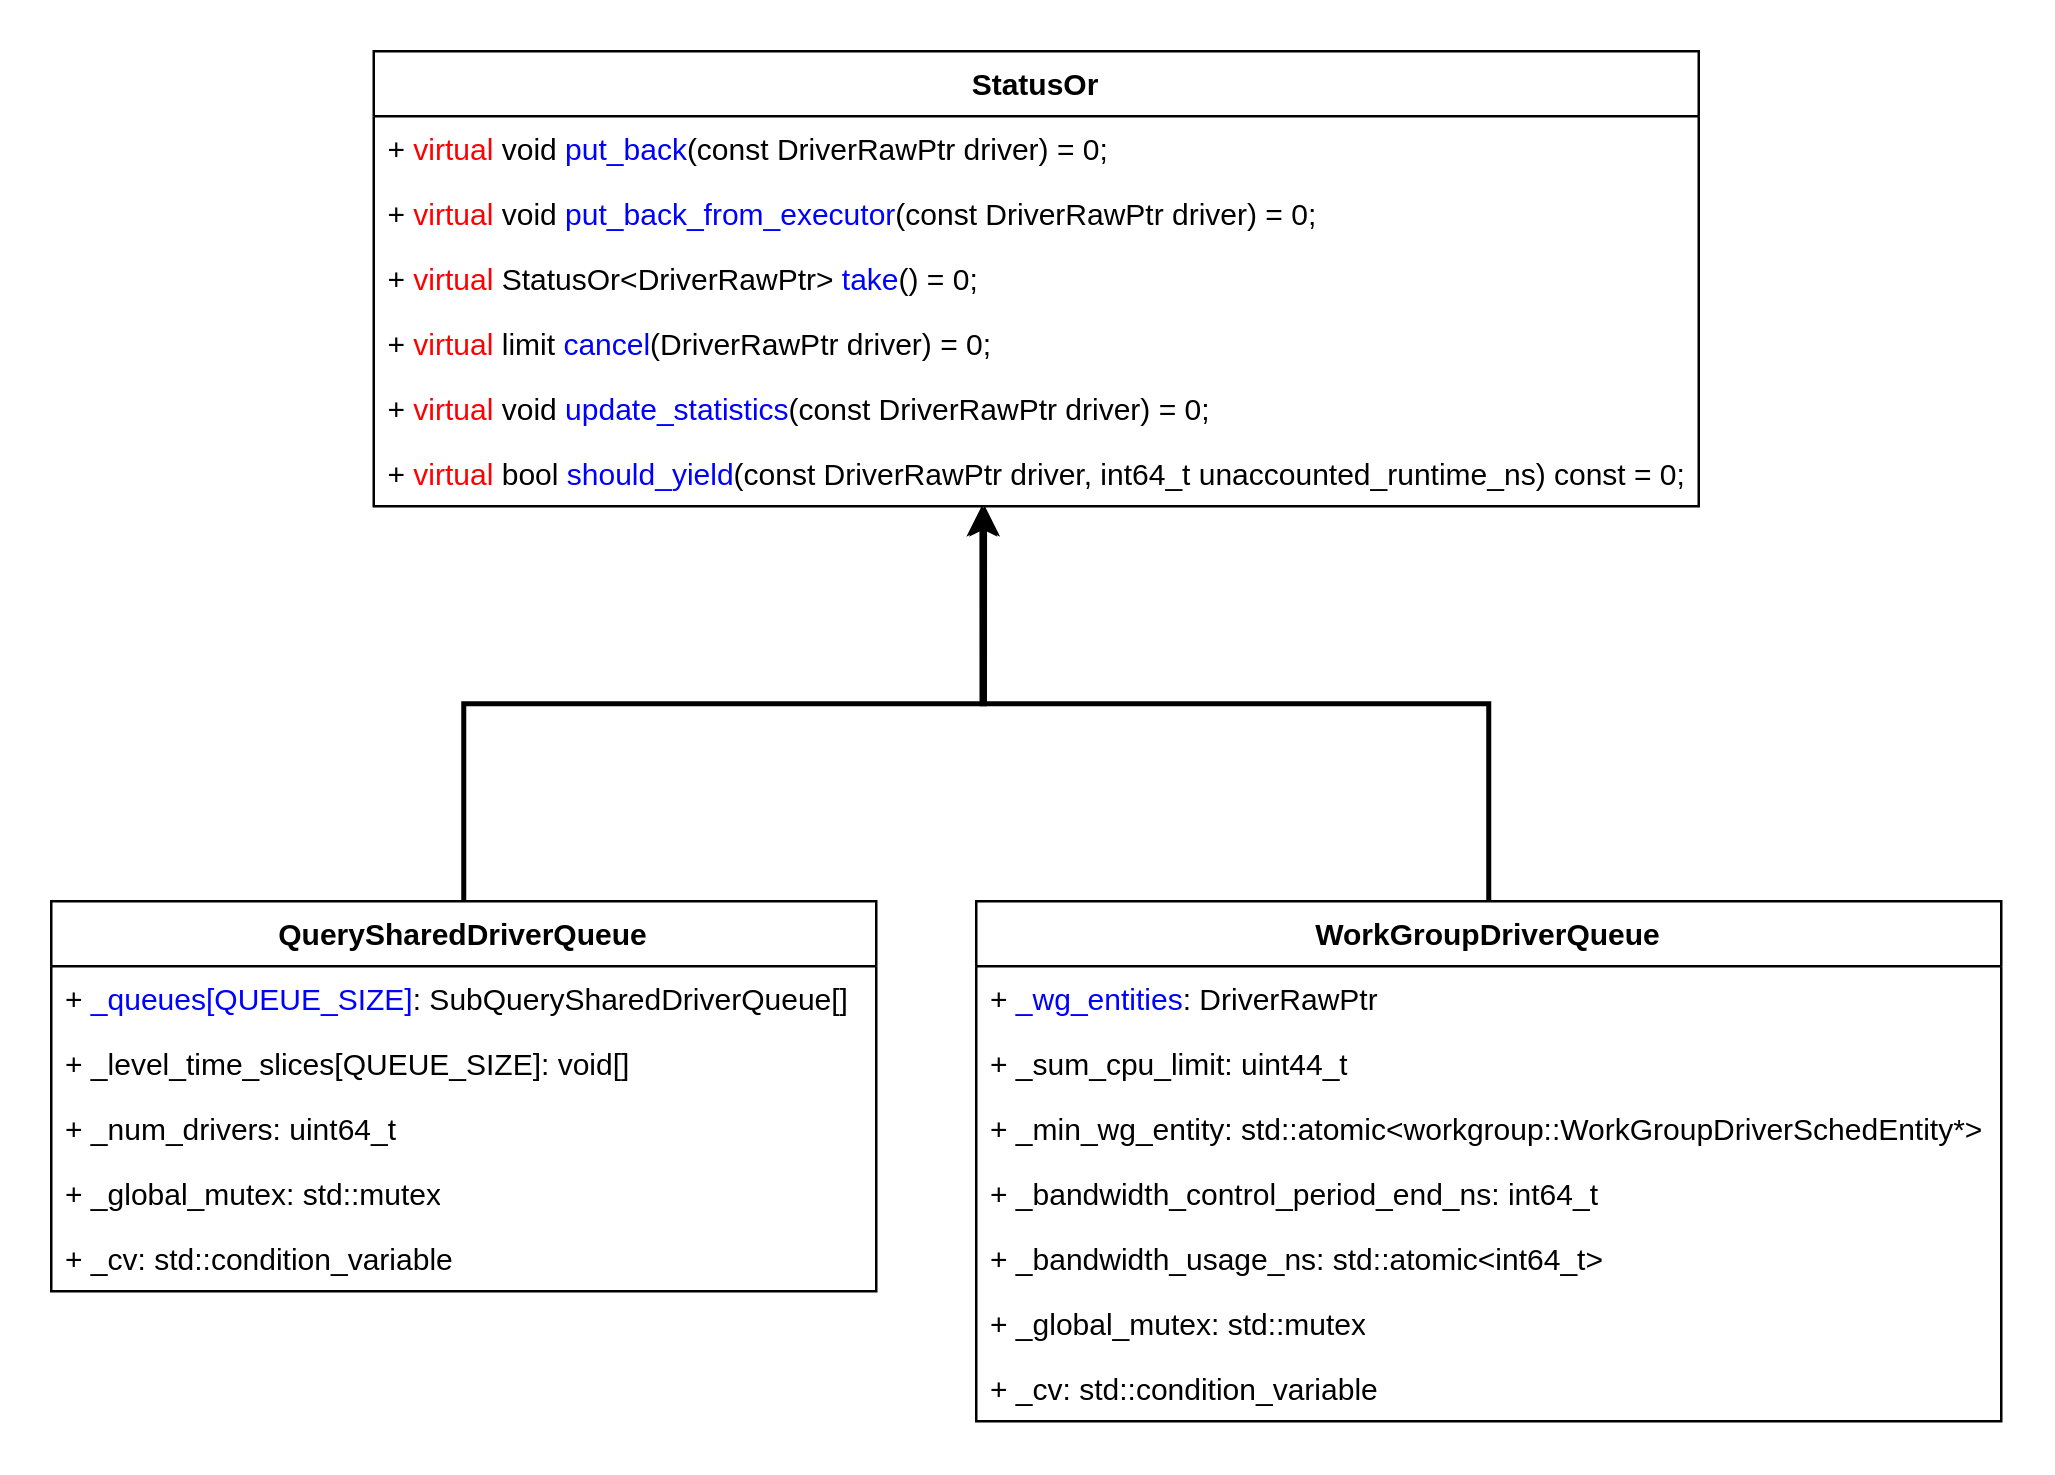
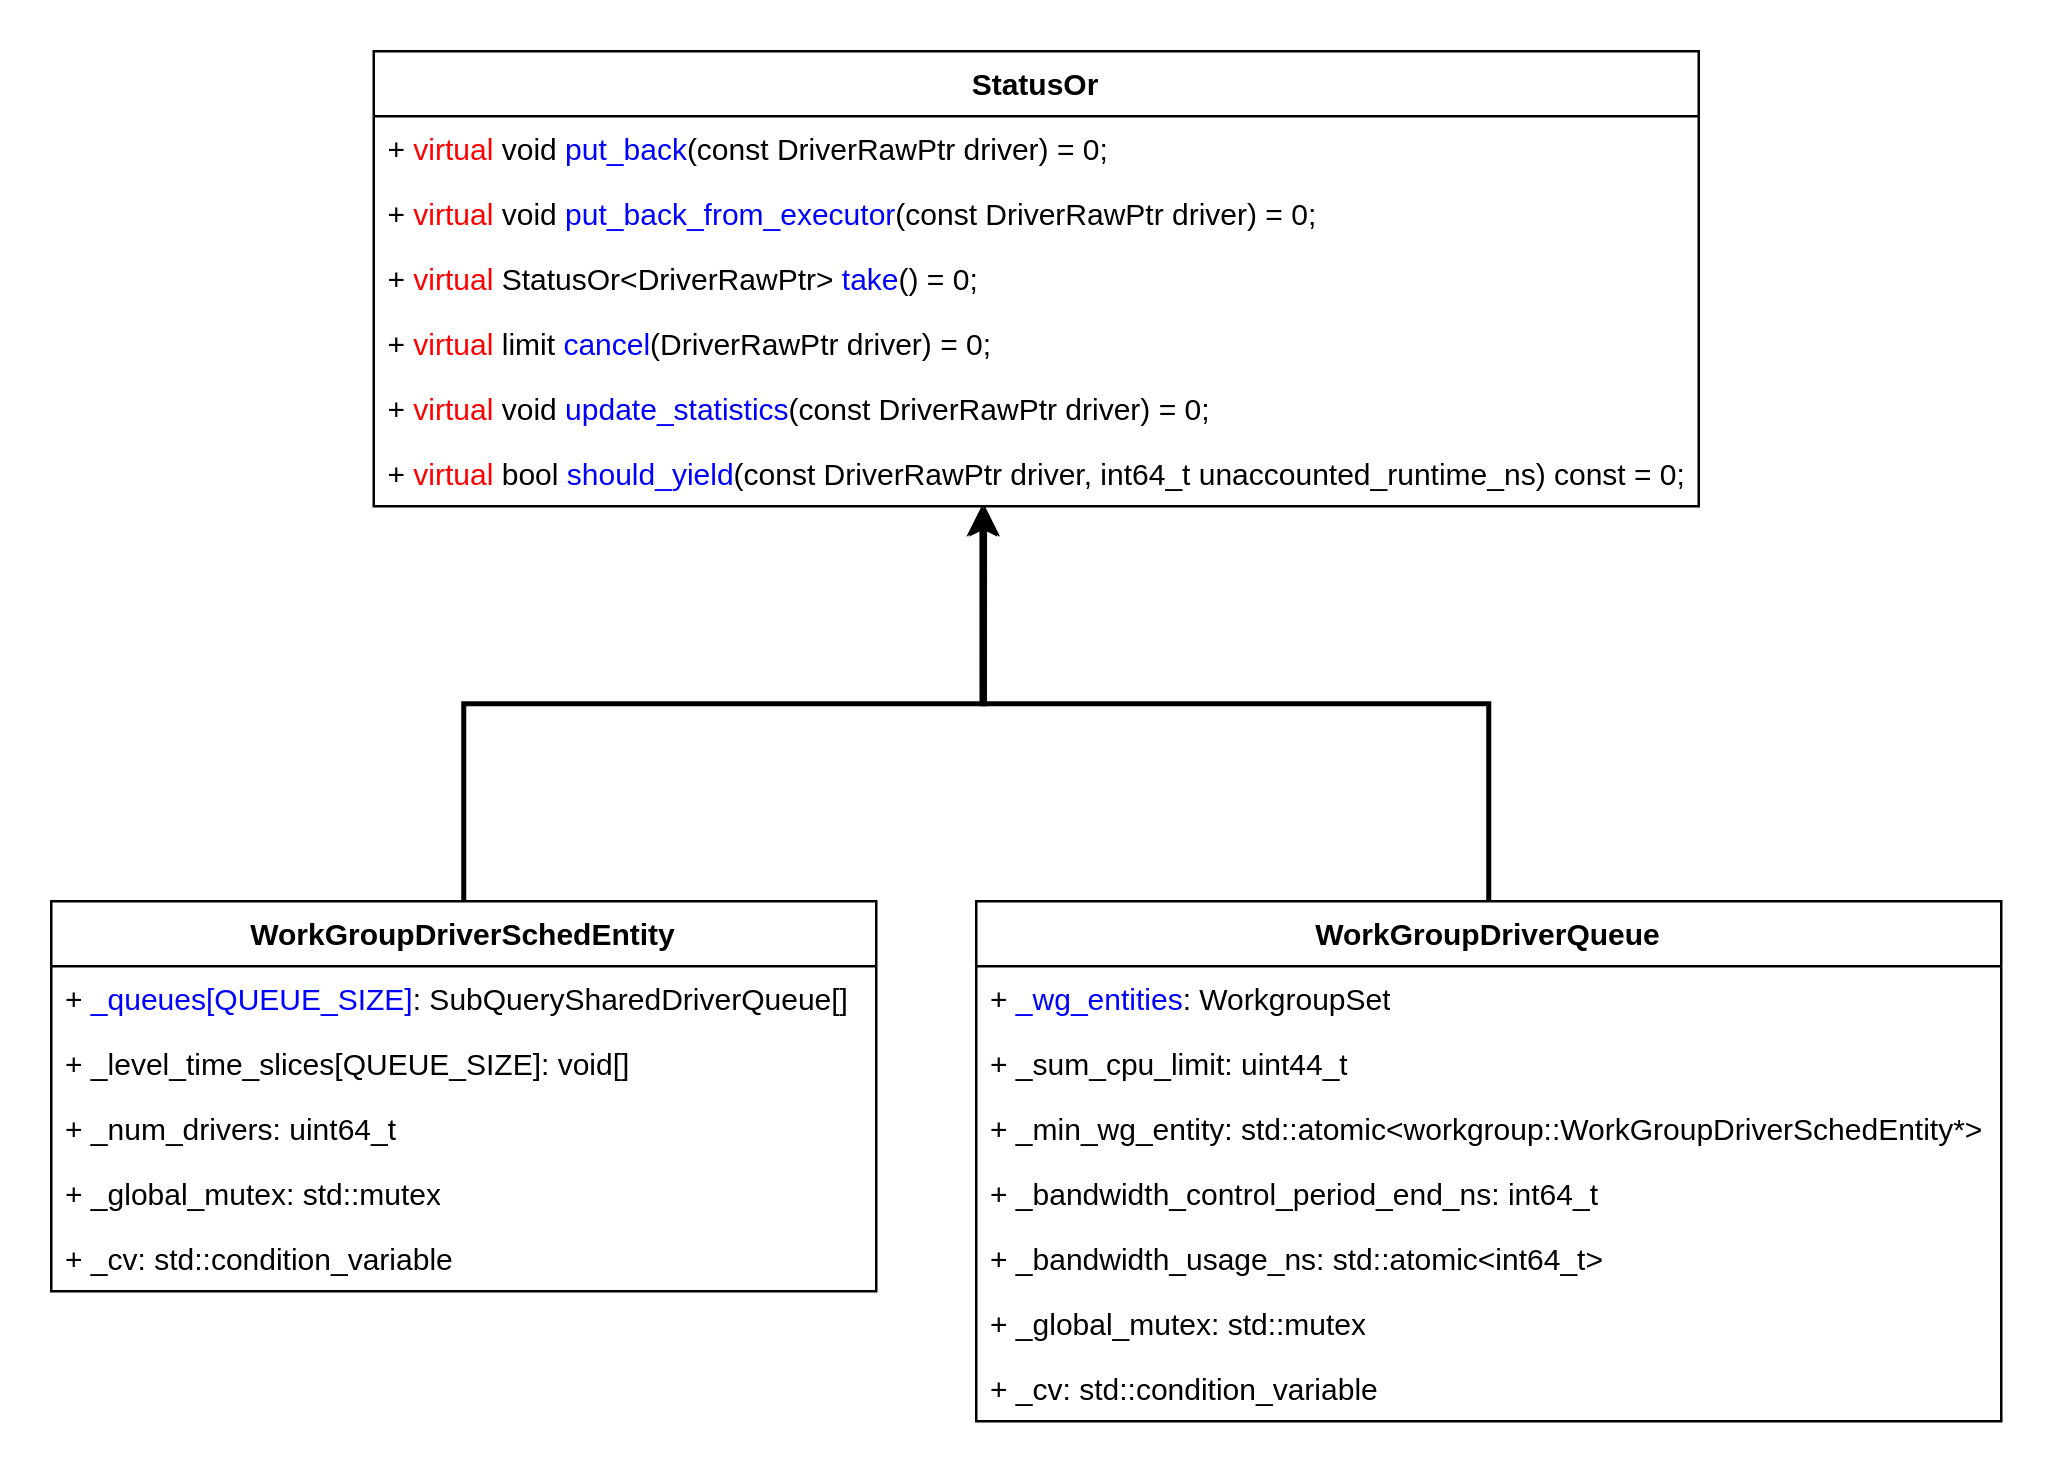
node "QuerySharedDriverQueue": label "QuerySharedDriverQueue" -> "WorkGroupDriverSchedEntity"
node "+ _wg_entities: DriverRawPtr": label "+ _wg_entities: DriverRawPtr" -> "+ _wg_entities: WorkgroupSet"
